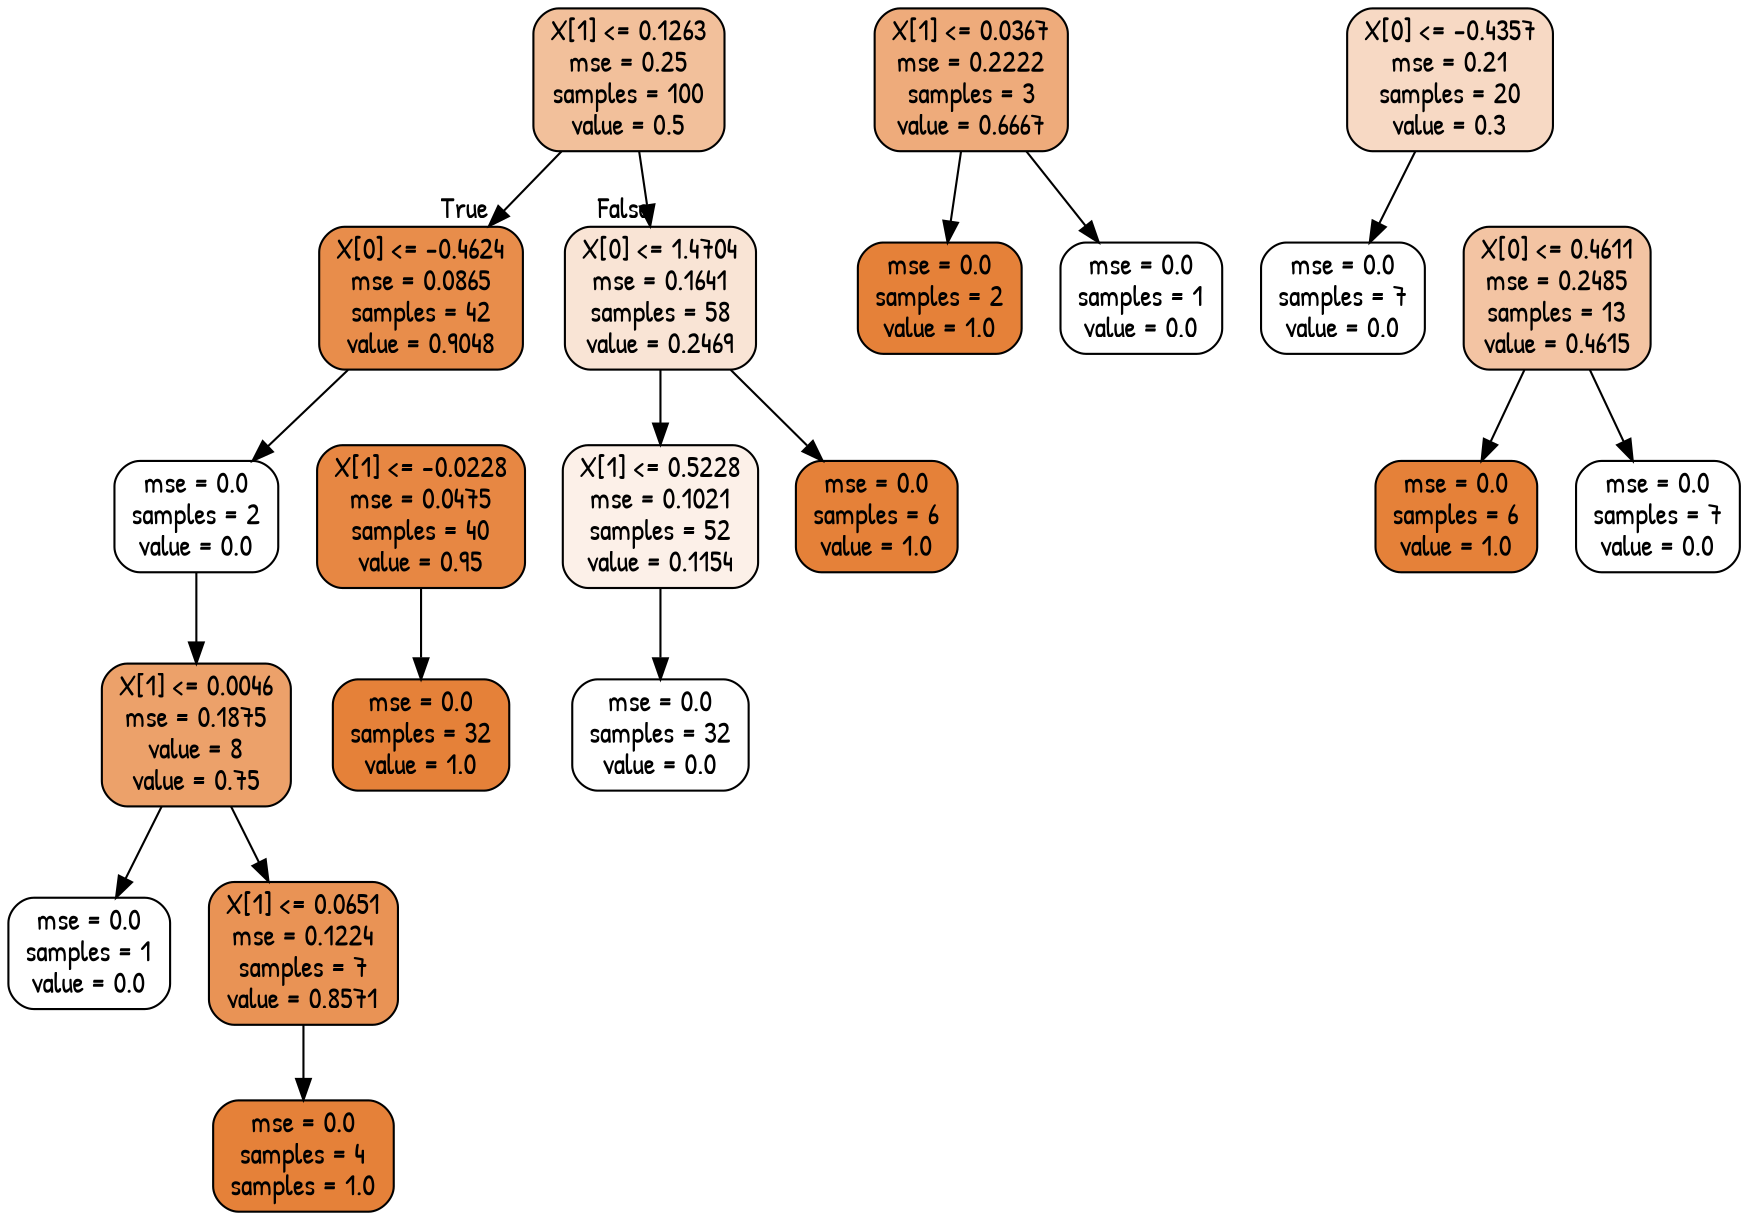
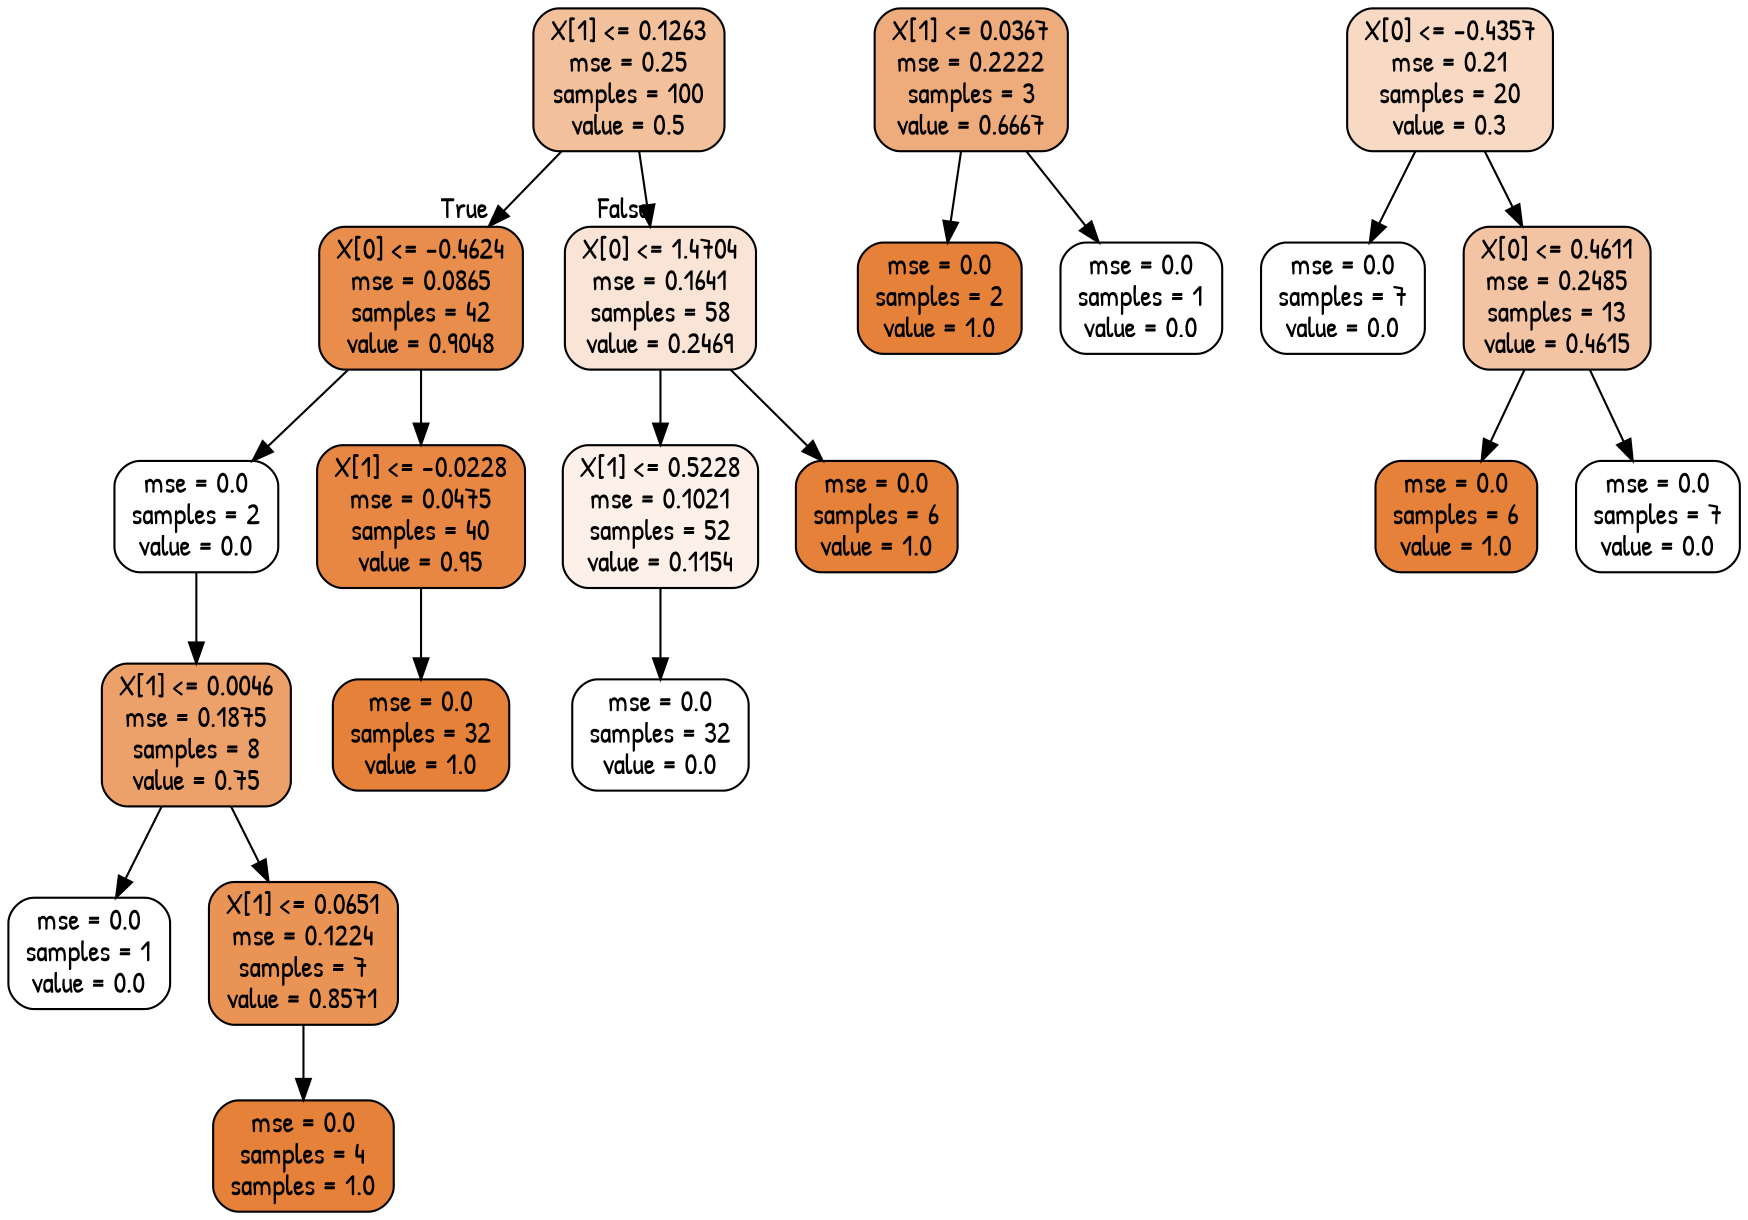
edge "X[0] <= -0.4357 mse = 0.21 samples = 20 value = 0.3" -> "X[0] <= 0.4611 mse = 0.2485 samples = 13 value = 0.4615": added
edge "X[0] <= -0.4624 mse = 0.0865 samples = 42 value = 0.9048" -> "X[1] <= -0.0228 mse = 0.0475 samples = 40 value = 0.95": added
node "X[1] <= 0.0046 mse = 0.1875 value = 8 value = 0.75": label "X[1] <= 0.0046 mse = 0.1875 value = 8 value = 0.75" -> "X[1] <= 0.0046 mse = 0.1875 samples = 8 value = 0.75"
